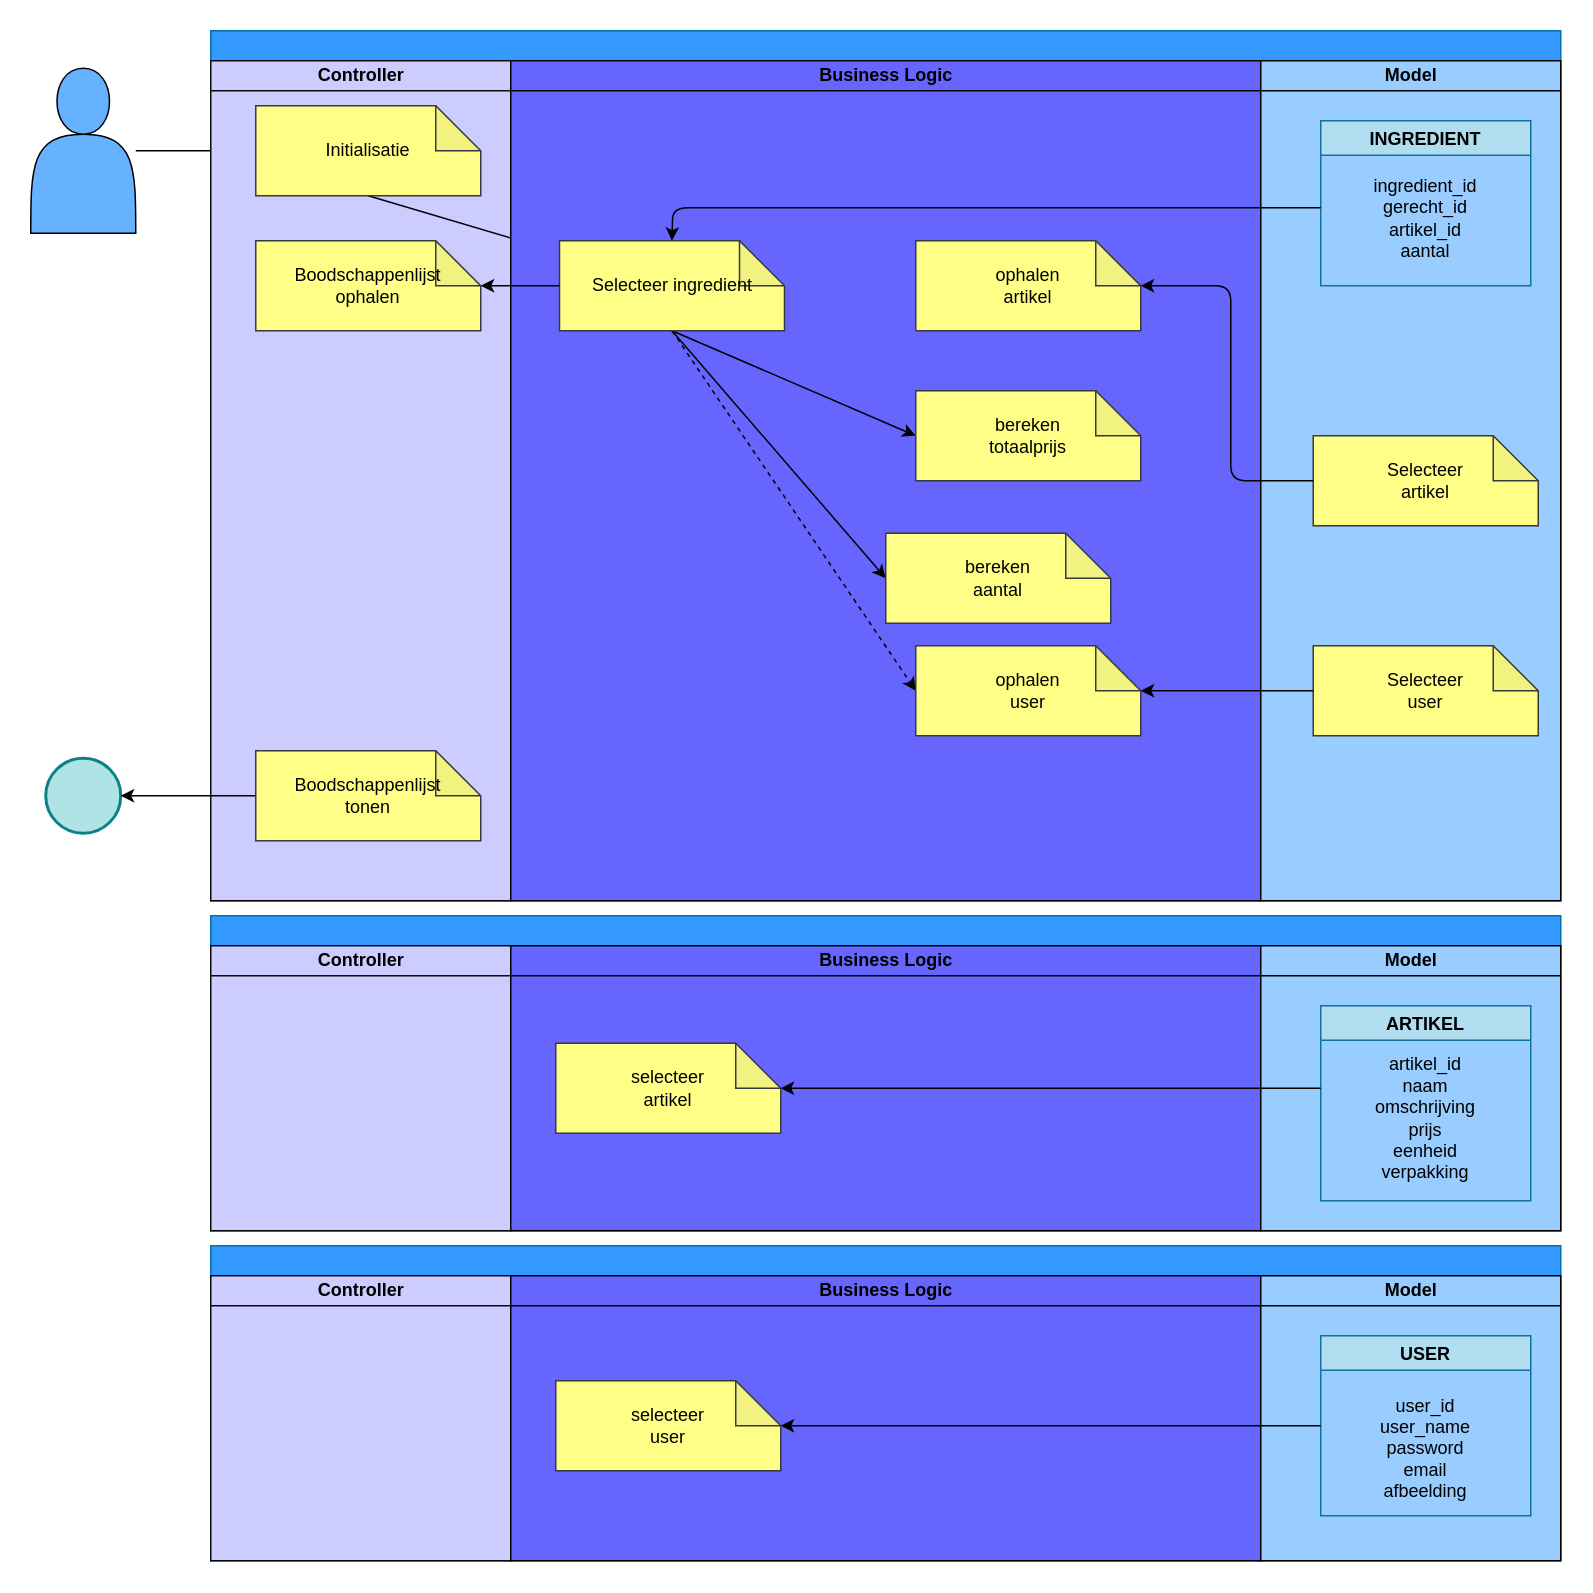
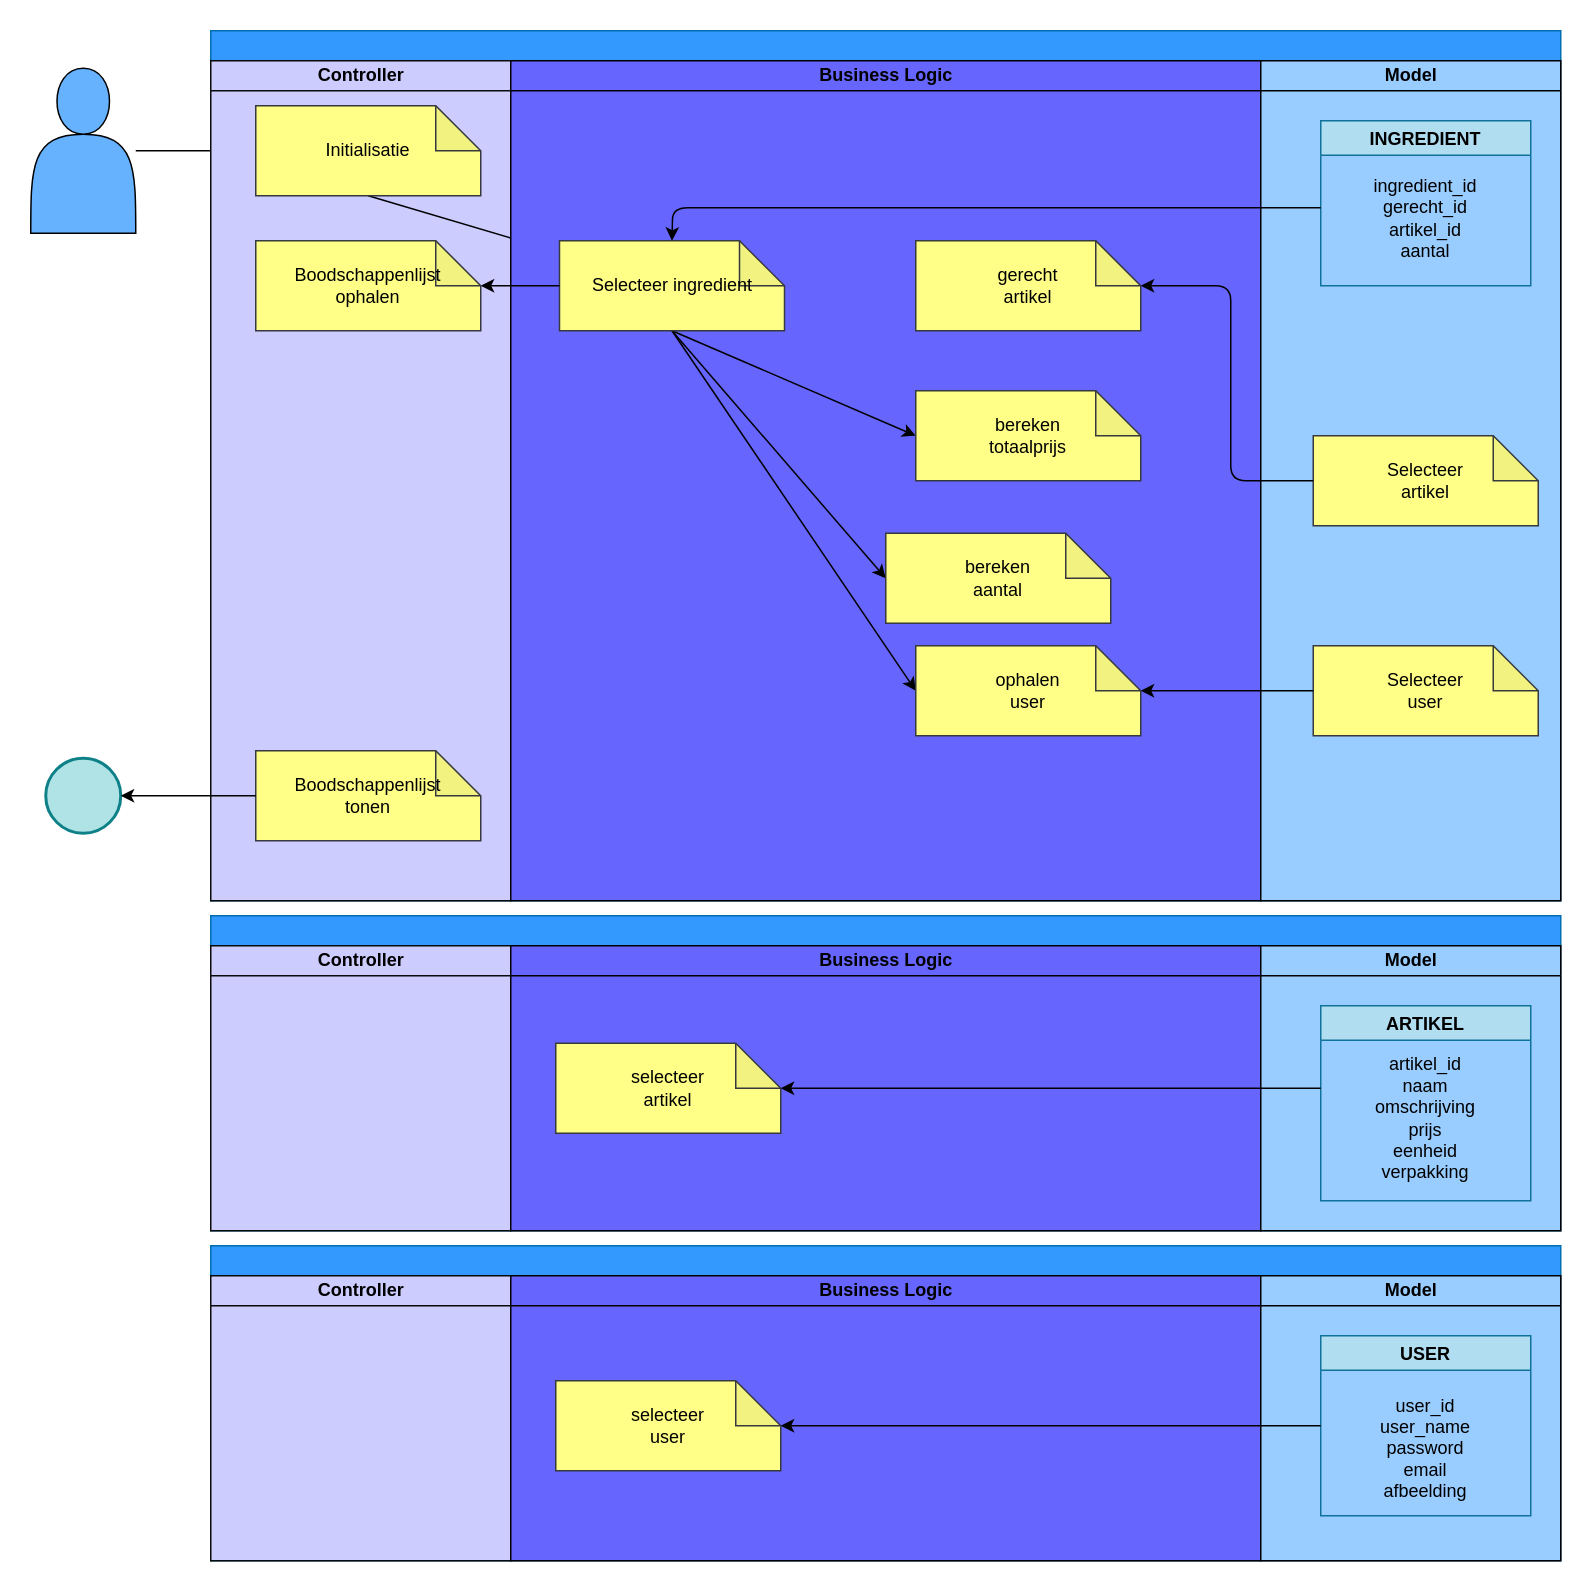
node "ophalen artikel": label "ophalen artikel" -> "gerecht artikel"
edge "Selecteer ingredient" -> "ophalen user": style dashed -> solid
